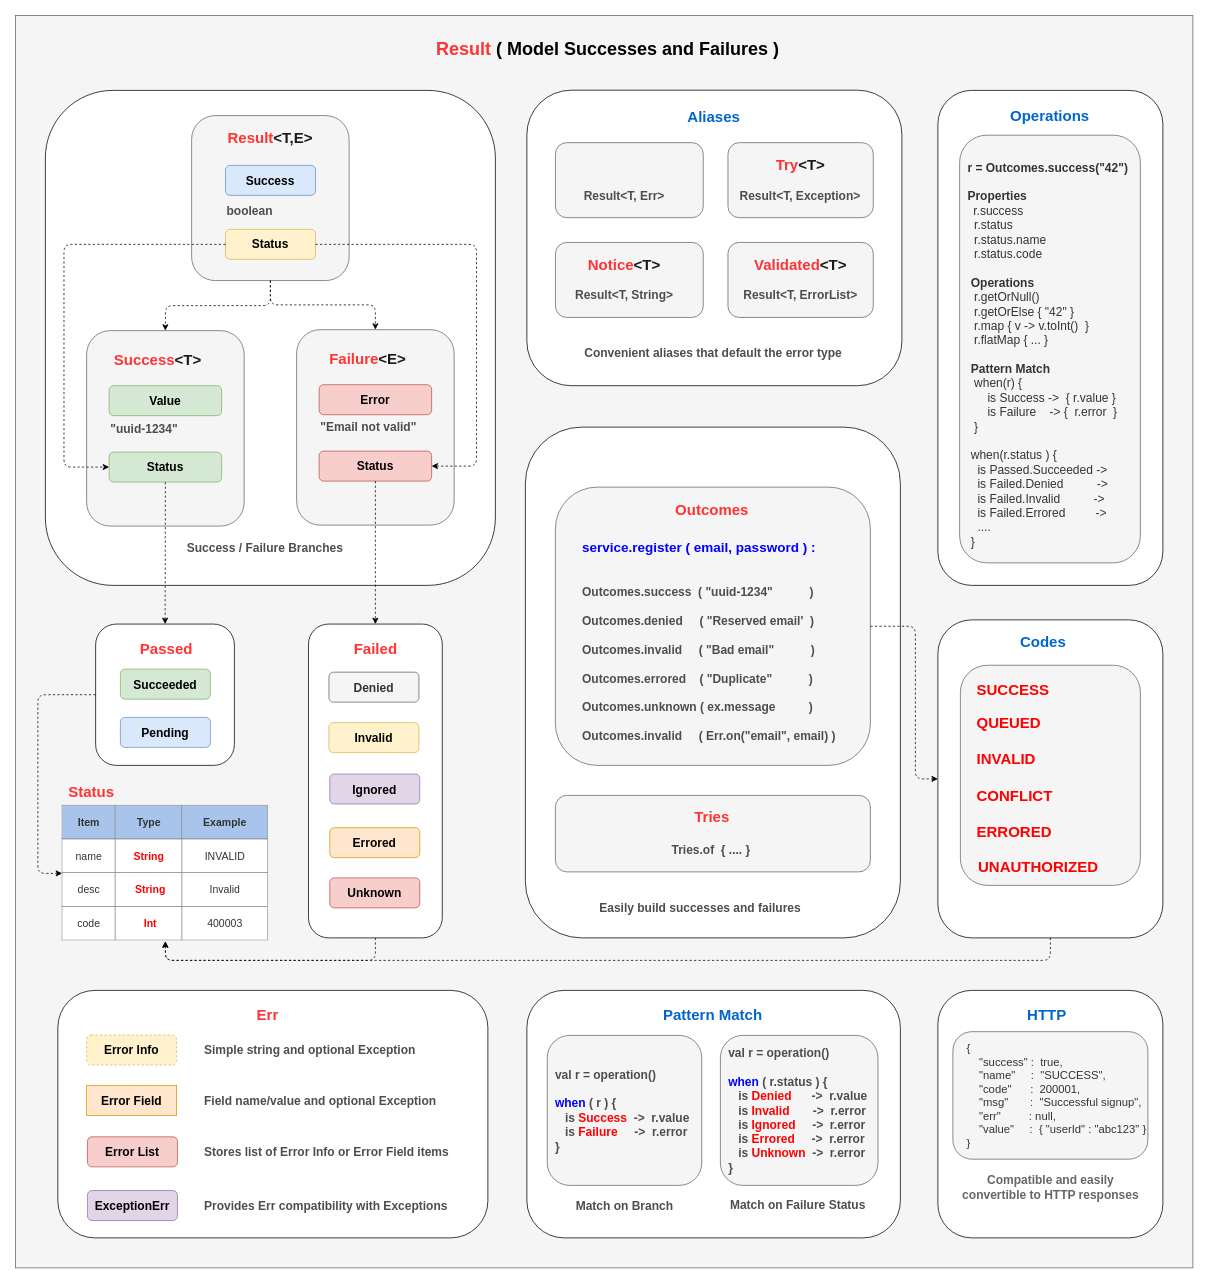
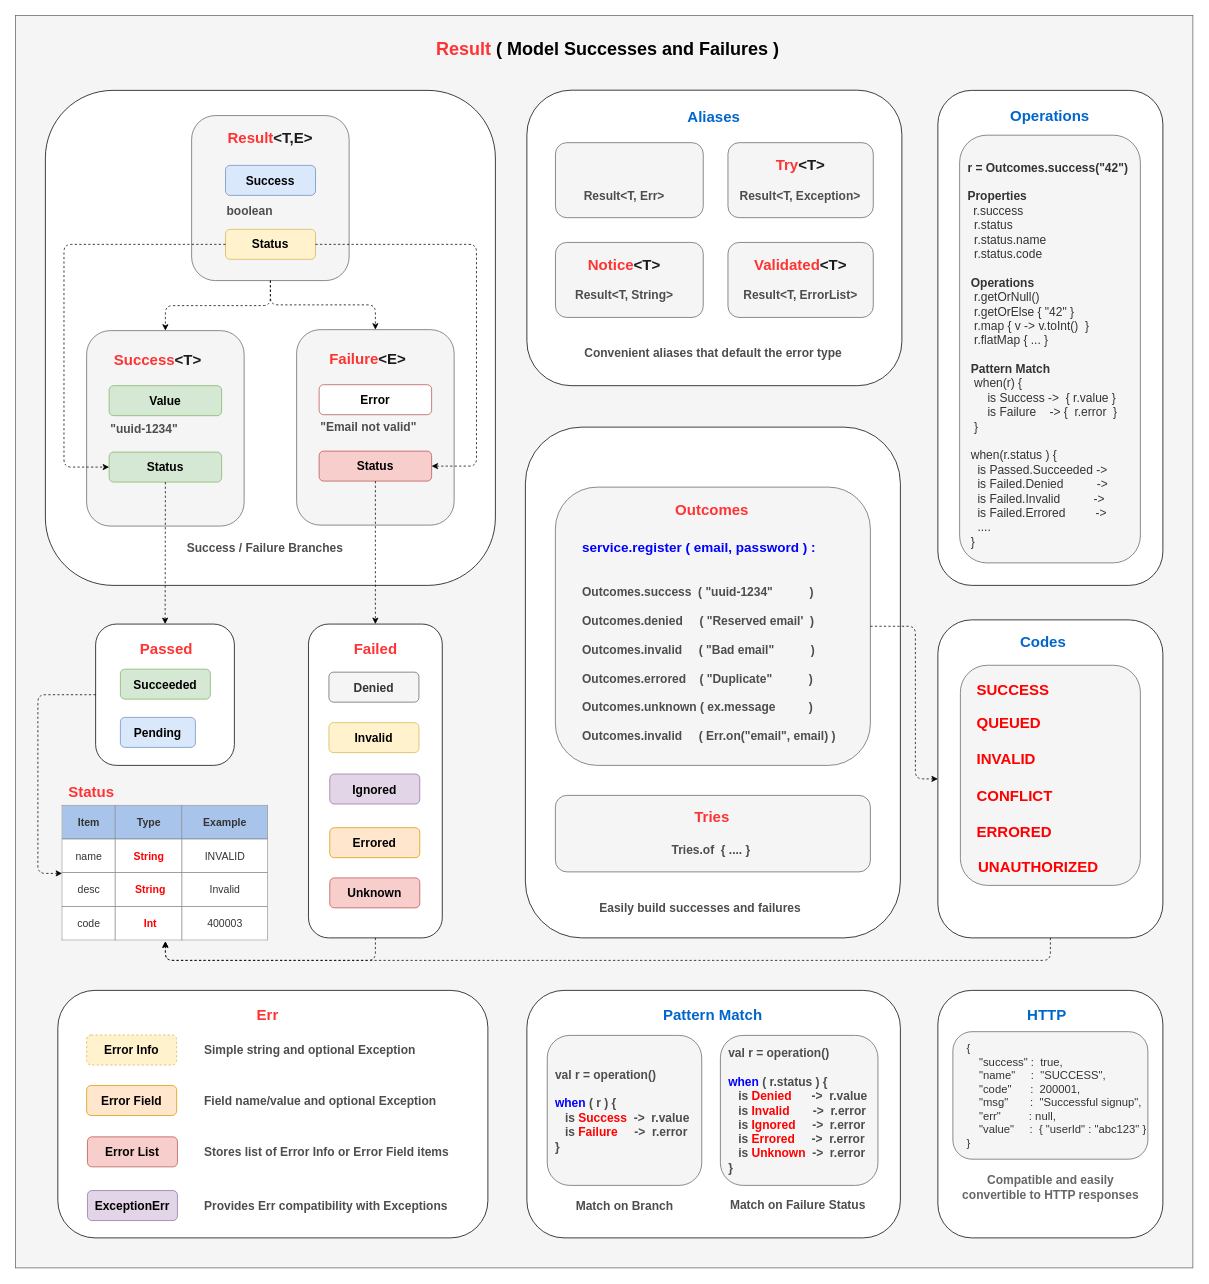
node "Error": fillcolor #f8cecc -> #ffffff
node "Pending": size 90x30 -> 75x30
node "Error Field": shape rectangle -> rounded rectangle
